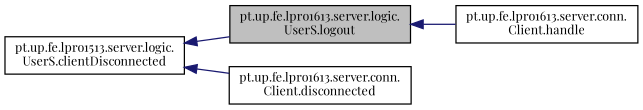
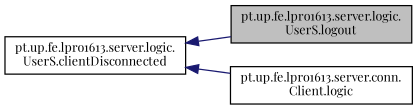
node "pt.up.fe.lpro1613.server.conn. Client.handle": removed
node "pt.up.fe.lpro1513.server.logic. UserS.clientDisconnected": label "pt.up.fe.lpro1513.server.logic. UserS.clientDisconnected" -> "pt.up.fe.lpro1613.server.logic. UserS.clientDisconnected"
node "pt.up.fe.lpro1613.server.conn. Client.disconnected": label "pt.up.fe.lpro1613.server.conn. Client.disconnected" -> "pt.up.fe.lpro1613.server.conn. Client.logic"
